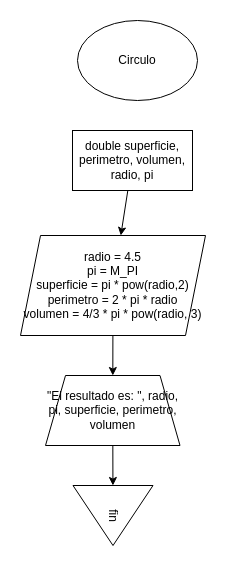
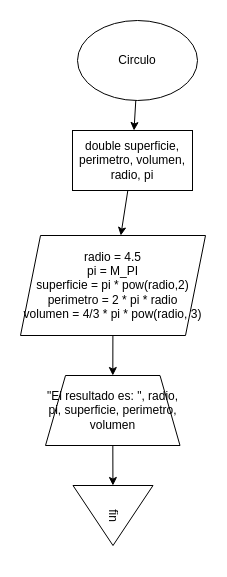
edge "Circulo" -> "double superficie, perimetro, volumen, radio, pi": added
